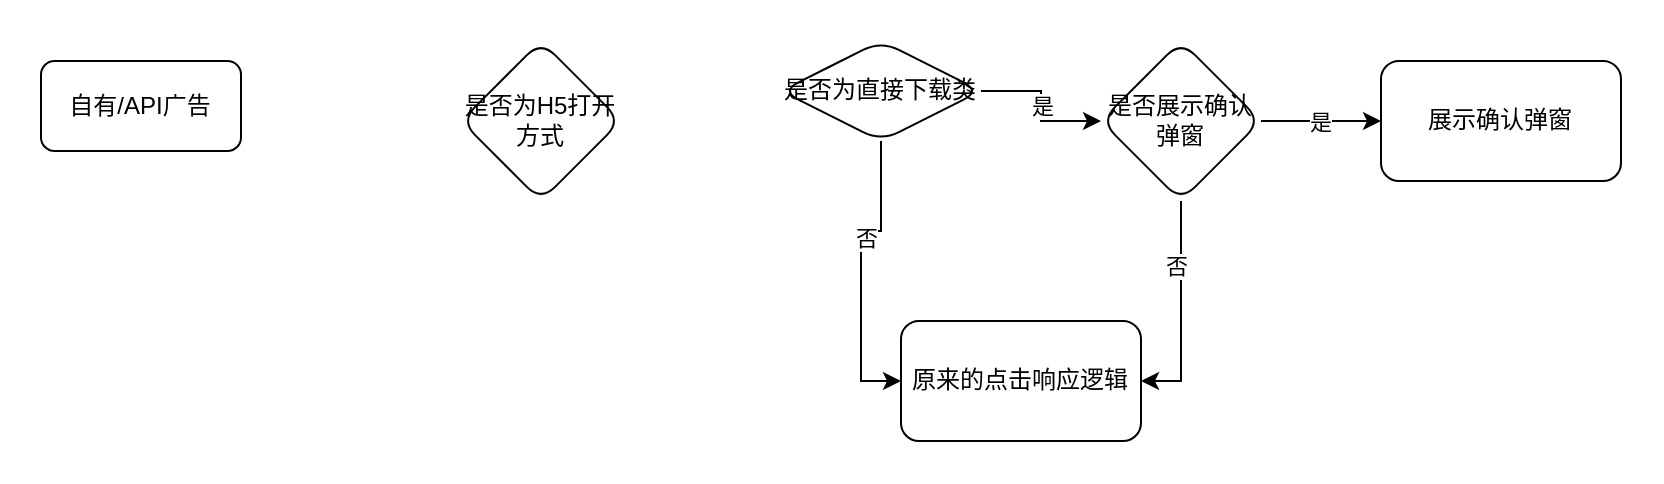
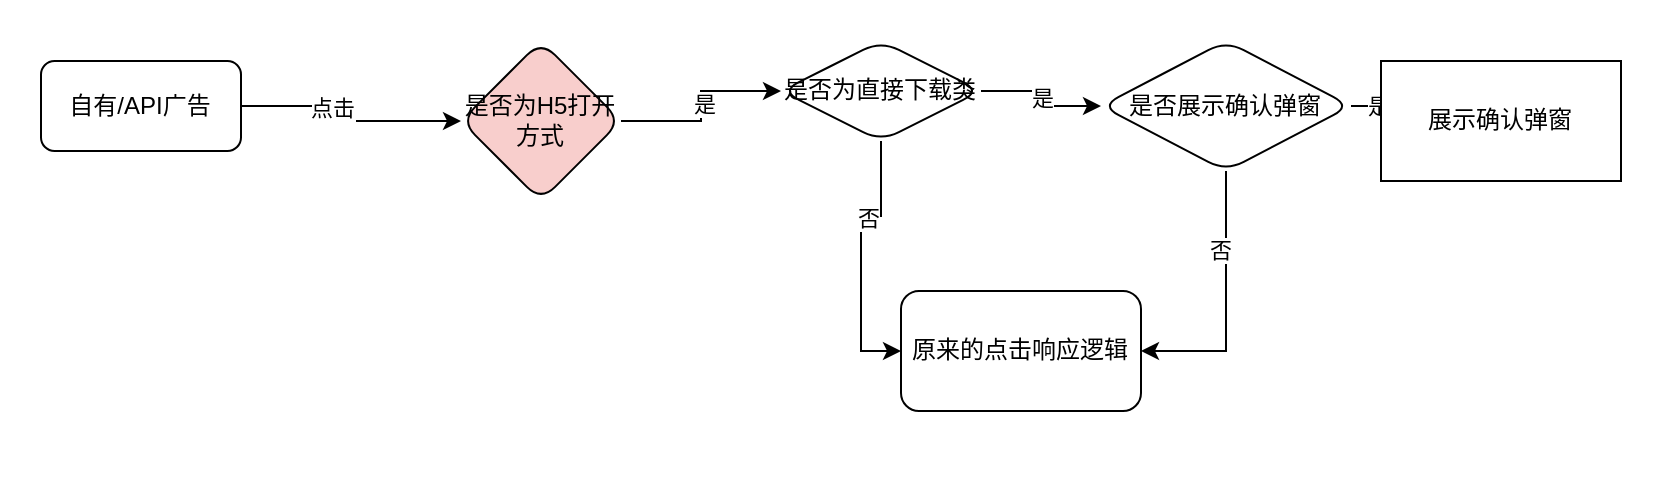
edge "自有/API广告" -> "是否为H5打开方式": added, label "点击"
edge "是否为H5打开方式" -> "是否为直接下载类": added, label "是"
node "是否为H5打开方式": fillcolor #ffffff -> #f8cecc
node "是否展示确认弹窗": size 160x160 -> 250x130
node "展示确认弹窗": shape rounded rectangle -> rectangle
node "原来的点击响应逻辑": moved (1021, 381) -> (1021, 351)
